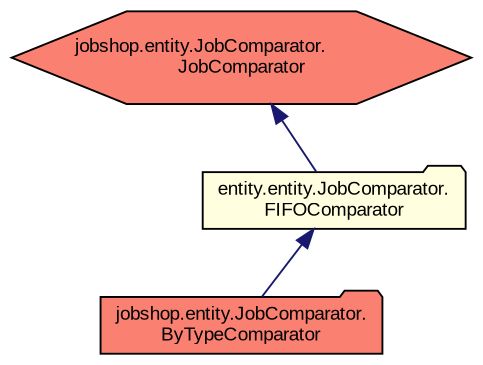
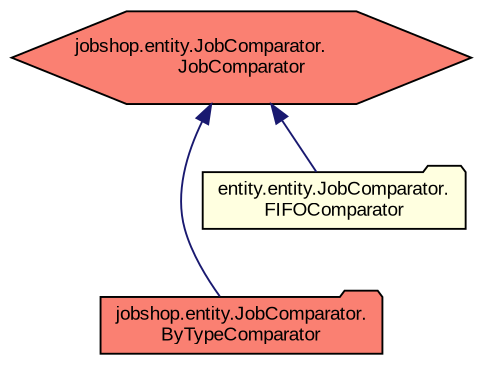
edge "jobshop.entity.JobComparator. ByTypeComparator" -> "entity.entity.JobComparator. FIFOComparator": now "jobshop.entity.JobComparator. ByTypeComparator" -> "jobshop.entity.JobComparator. JobComparator"
